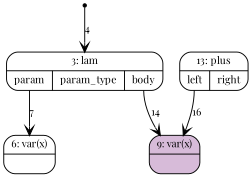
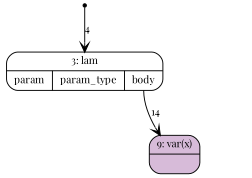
node "13: plus": removed
node "6: var(x)": removed
